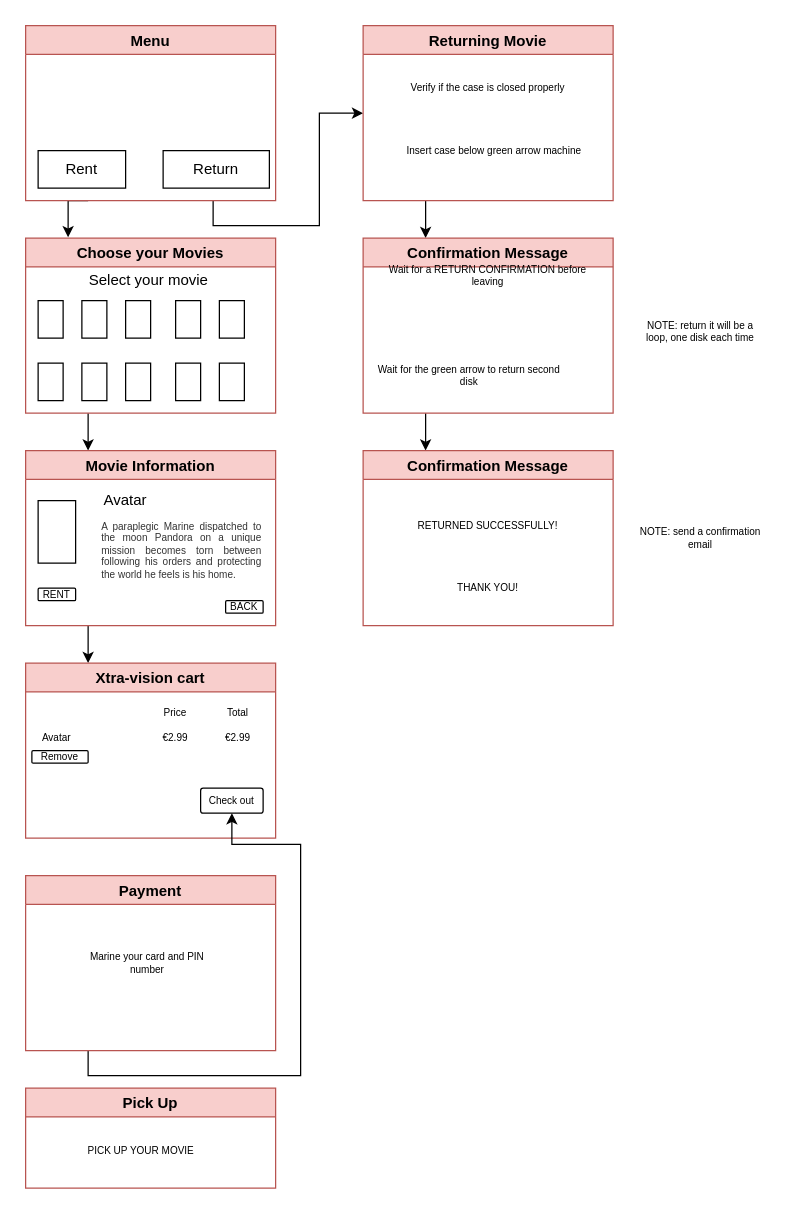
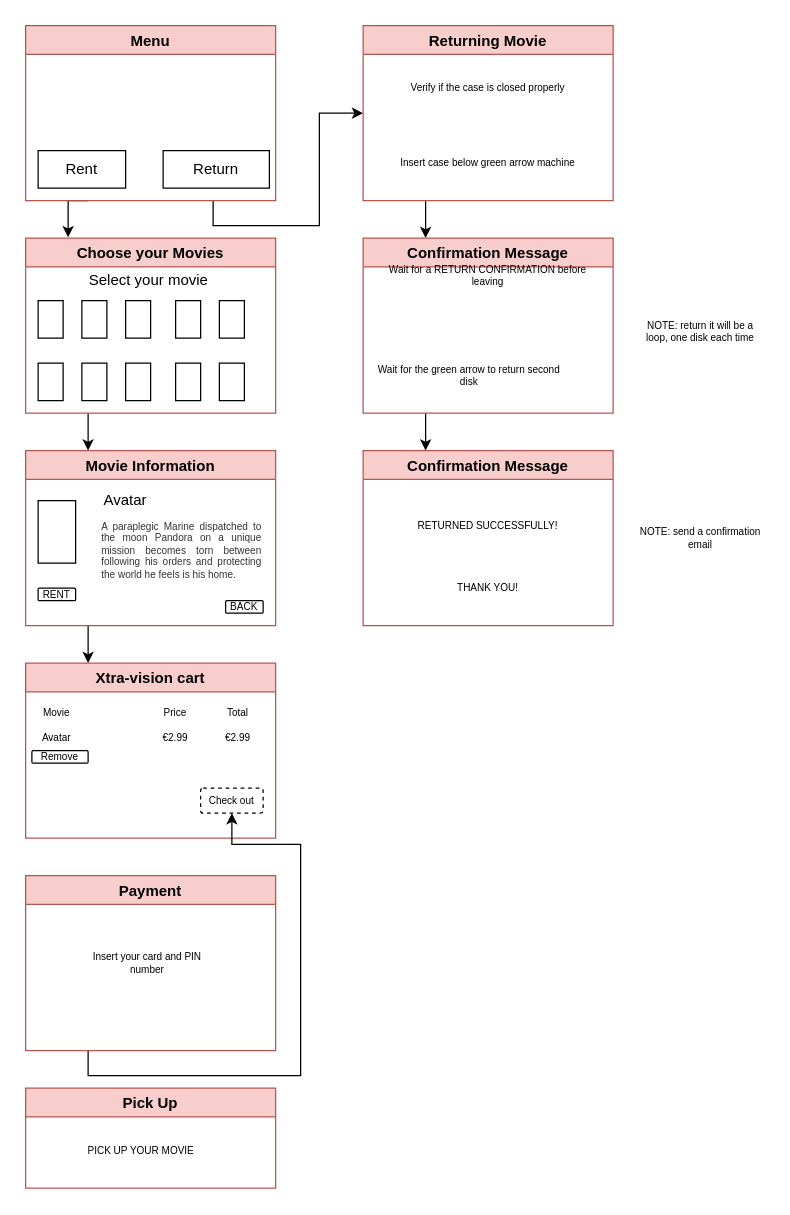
node "Insert case below green arrow machine": moved (494, 151) -> (488, 163)
node "Movie": added
node "Check out": style solid -> dashed
node "Marine your card and PIN number": label "Marine your card and PIN number" -> "Insert your card and PIN number"
